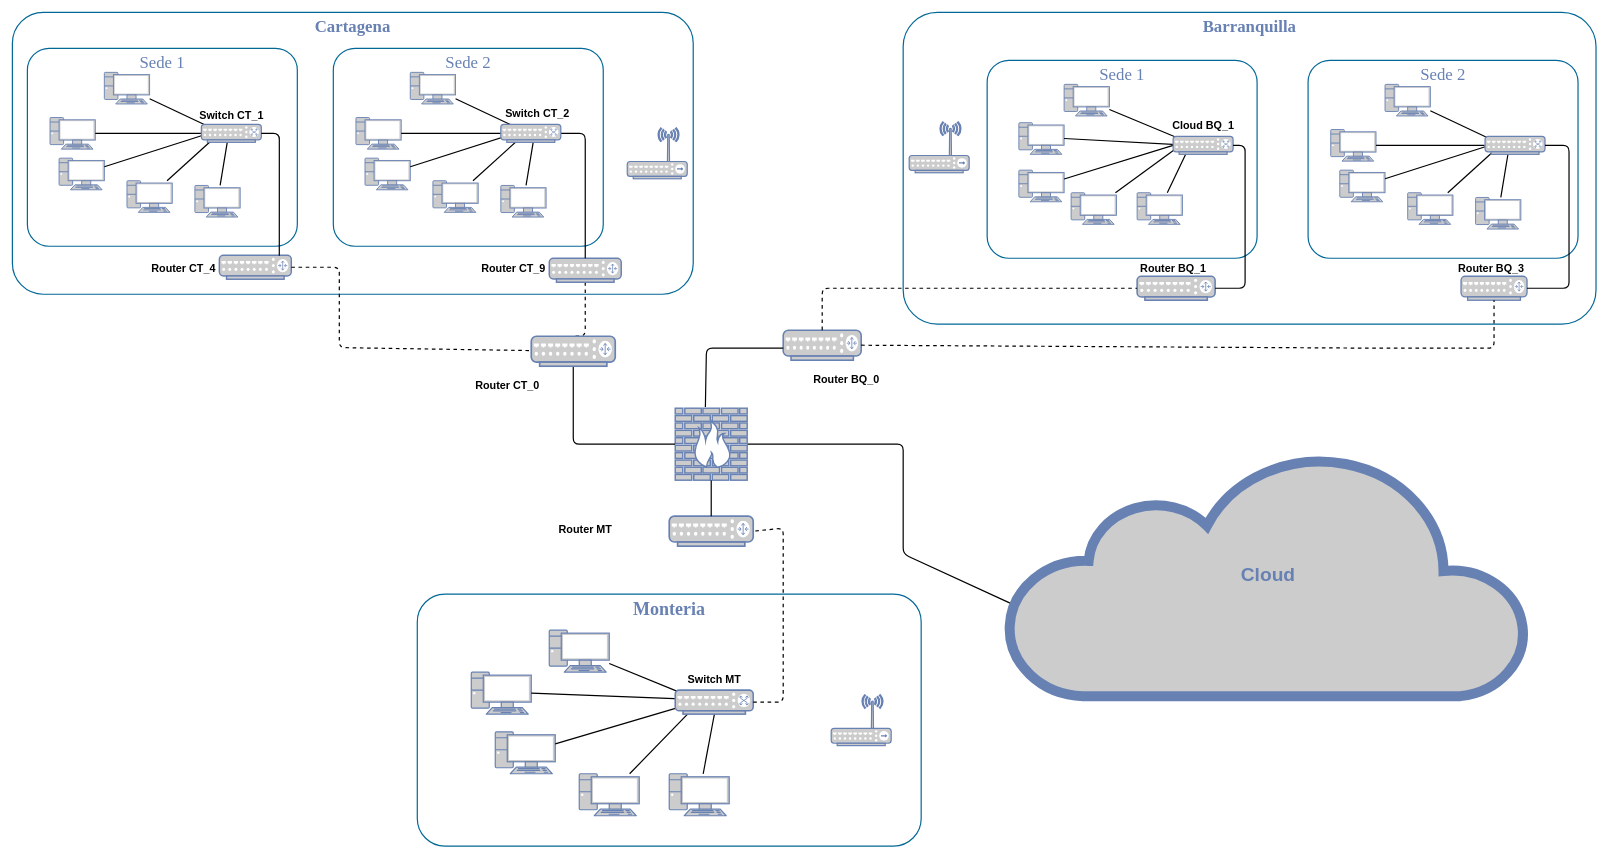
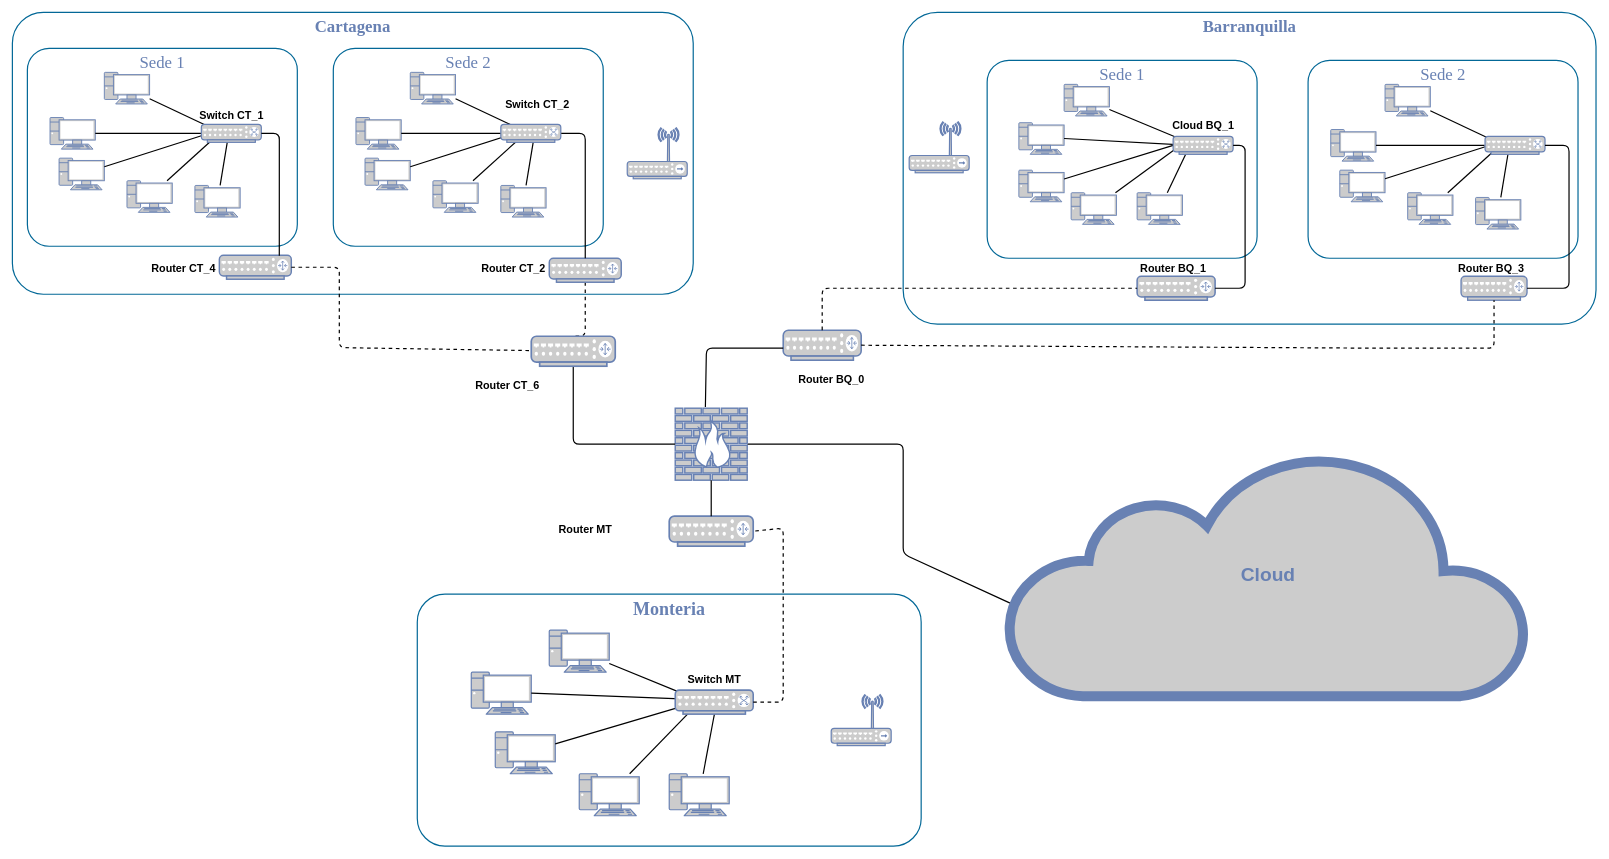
node "Switch CT_2": moved (537, 112) -> (537, 103)
node "Router CT_9": label "Router CT_9" -> "Router CT_2"
node "Router BQ_0": moved (846, 378) -> (831, 378)
node "Router CT_0": label "Router CT_0" -> "Router CT_6"
